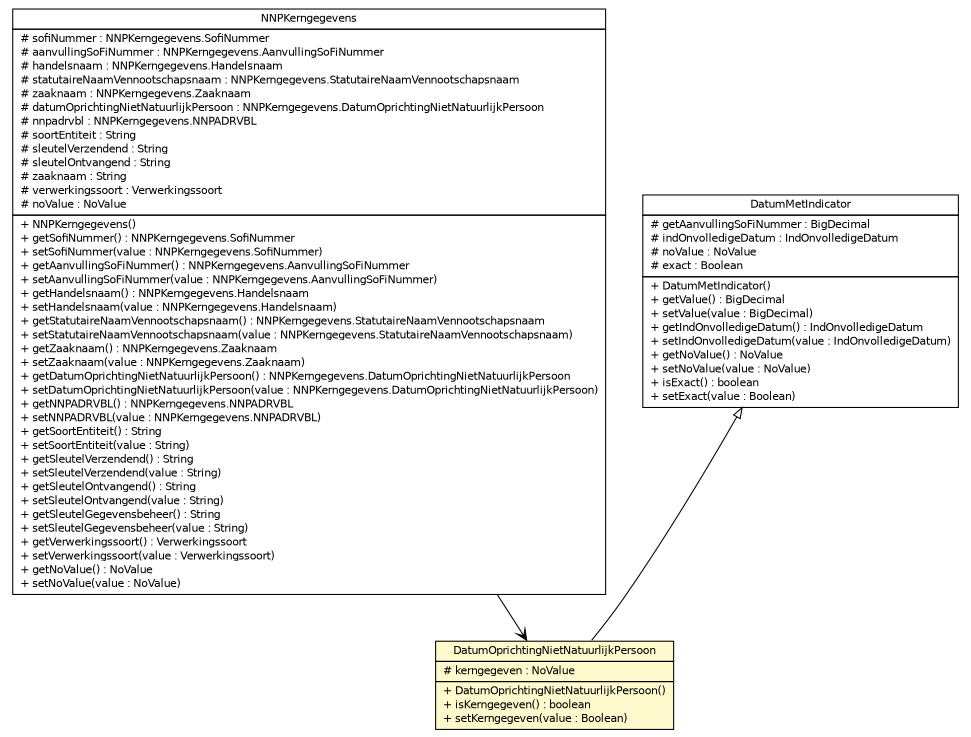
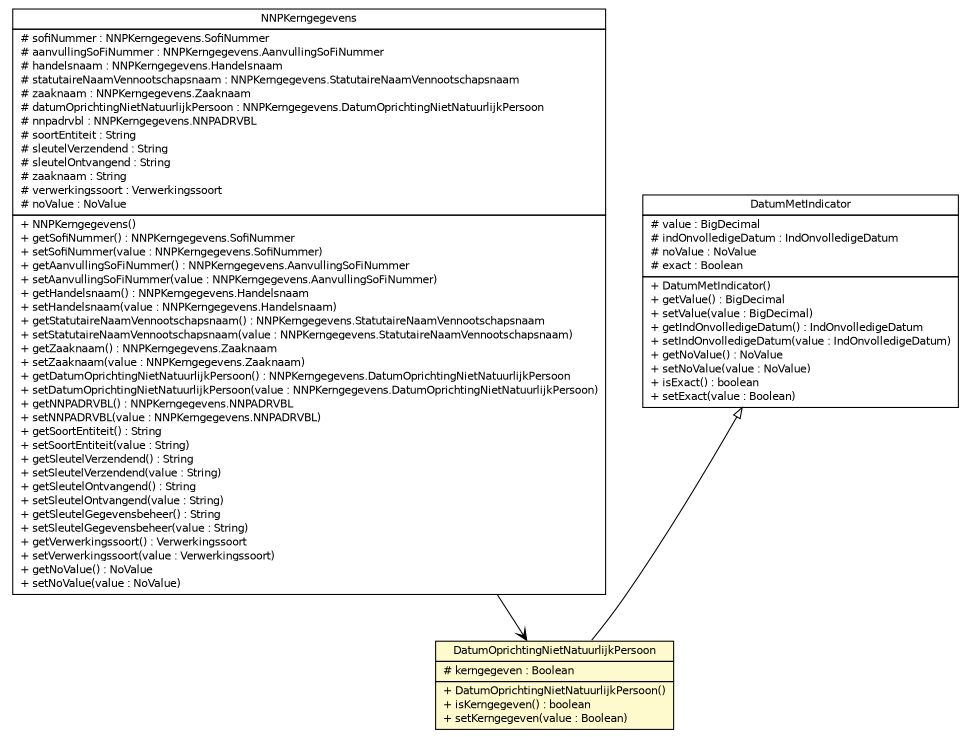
node "DatumMetIndicator": text "# getAanvullingSoFiNummer : BigDecimal" -> "# value : BigDecimal"
node "DatumOprichtingNietNatuurlijkPersoon": text "# kerngegeven : NoValue" -> "# kerngegeven : Boolean"
